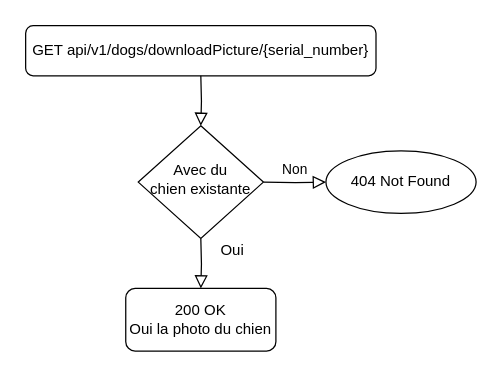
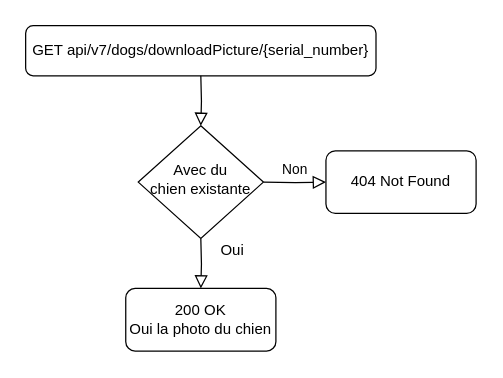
node "GET api/v1/dogs/downloadPicture/{serial_number}": label "GET api/v1/dogs/downloadPicture/{serial_number}" -> "GET api/v7/dogs/downloadPicture/{serial_number}"
node "404 Not Found": shape ellipse -> rounded rectangle
